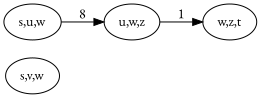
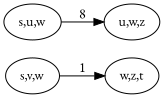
edge "u,w,z" -> "w,z,t": now "s,v,w" -> "w,z,t"
